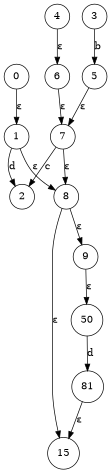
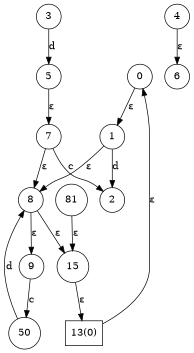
edge "3" -> "5": label "b" -> "d"
edge "6" -> "7": removed, label "ε"
edge "9" -> "50": label "ε" -> "c"
node "13(0)": added
edge "50" -> "81": now "50" -> "8"
